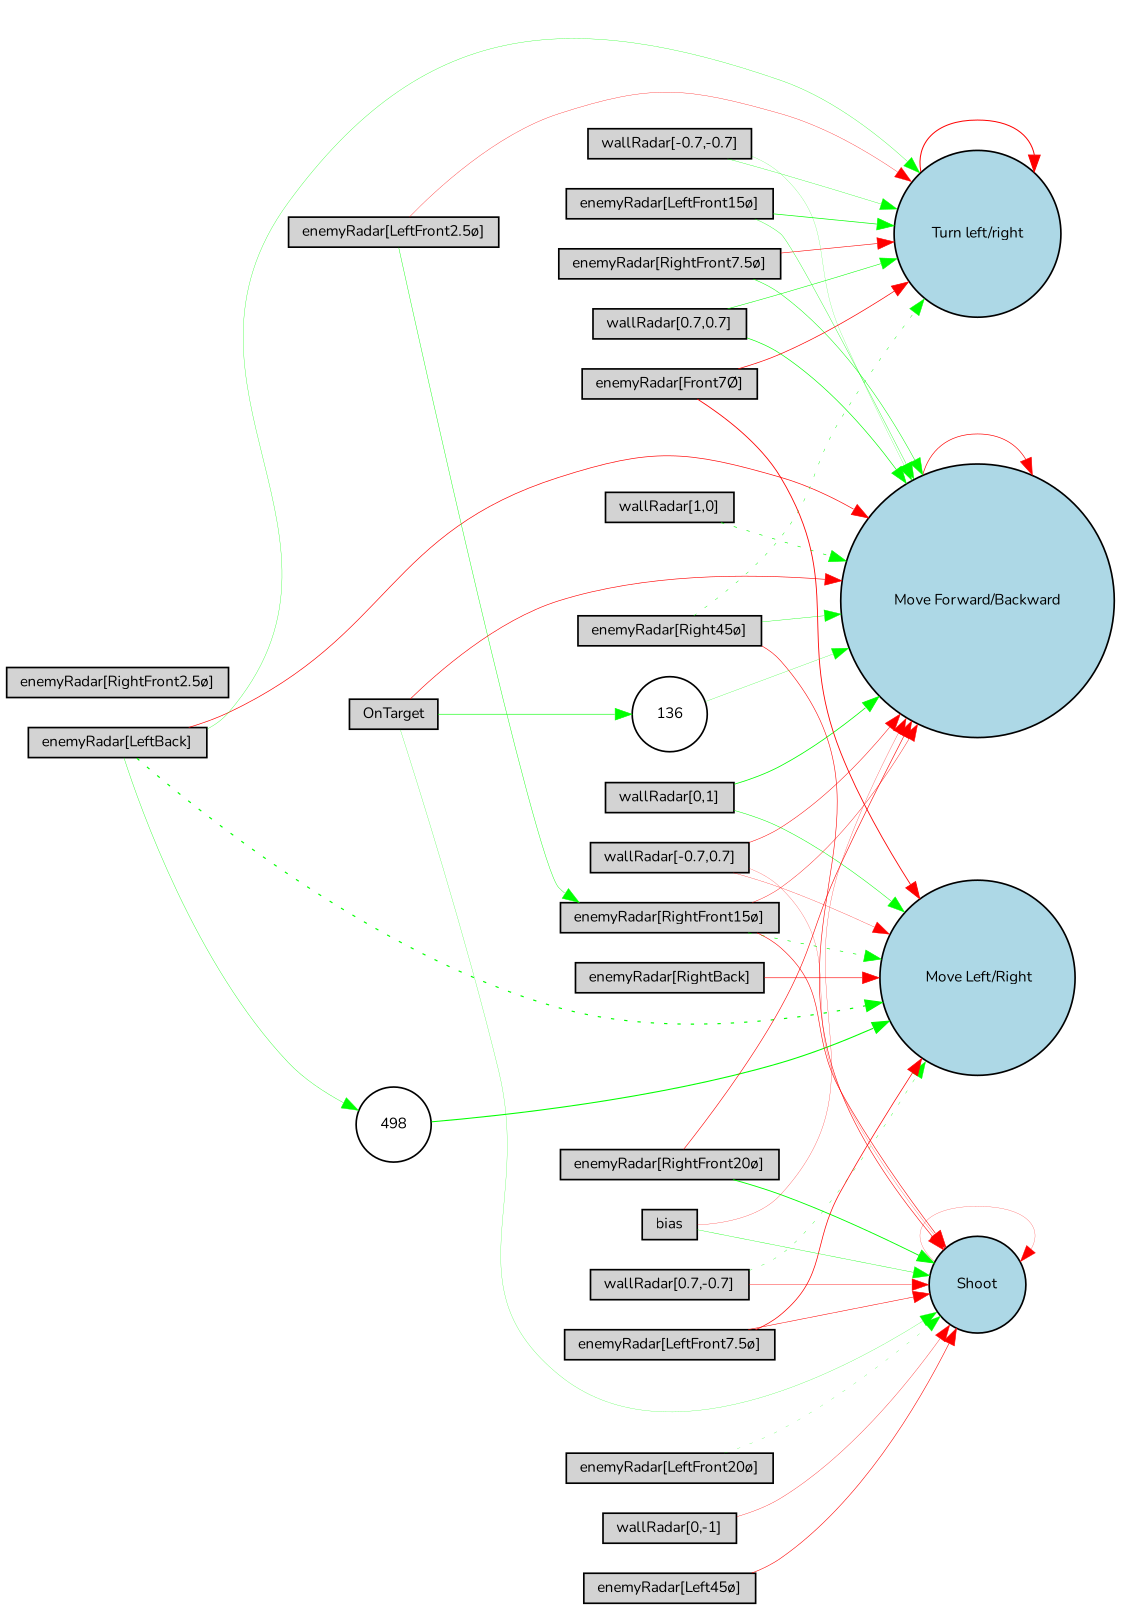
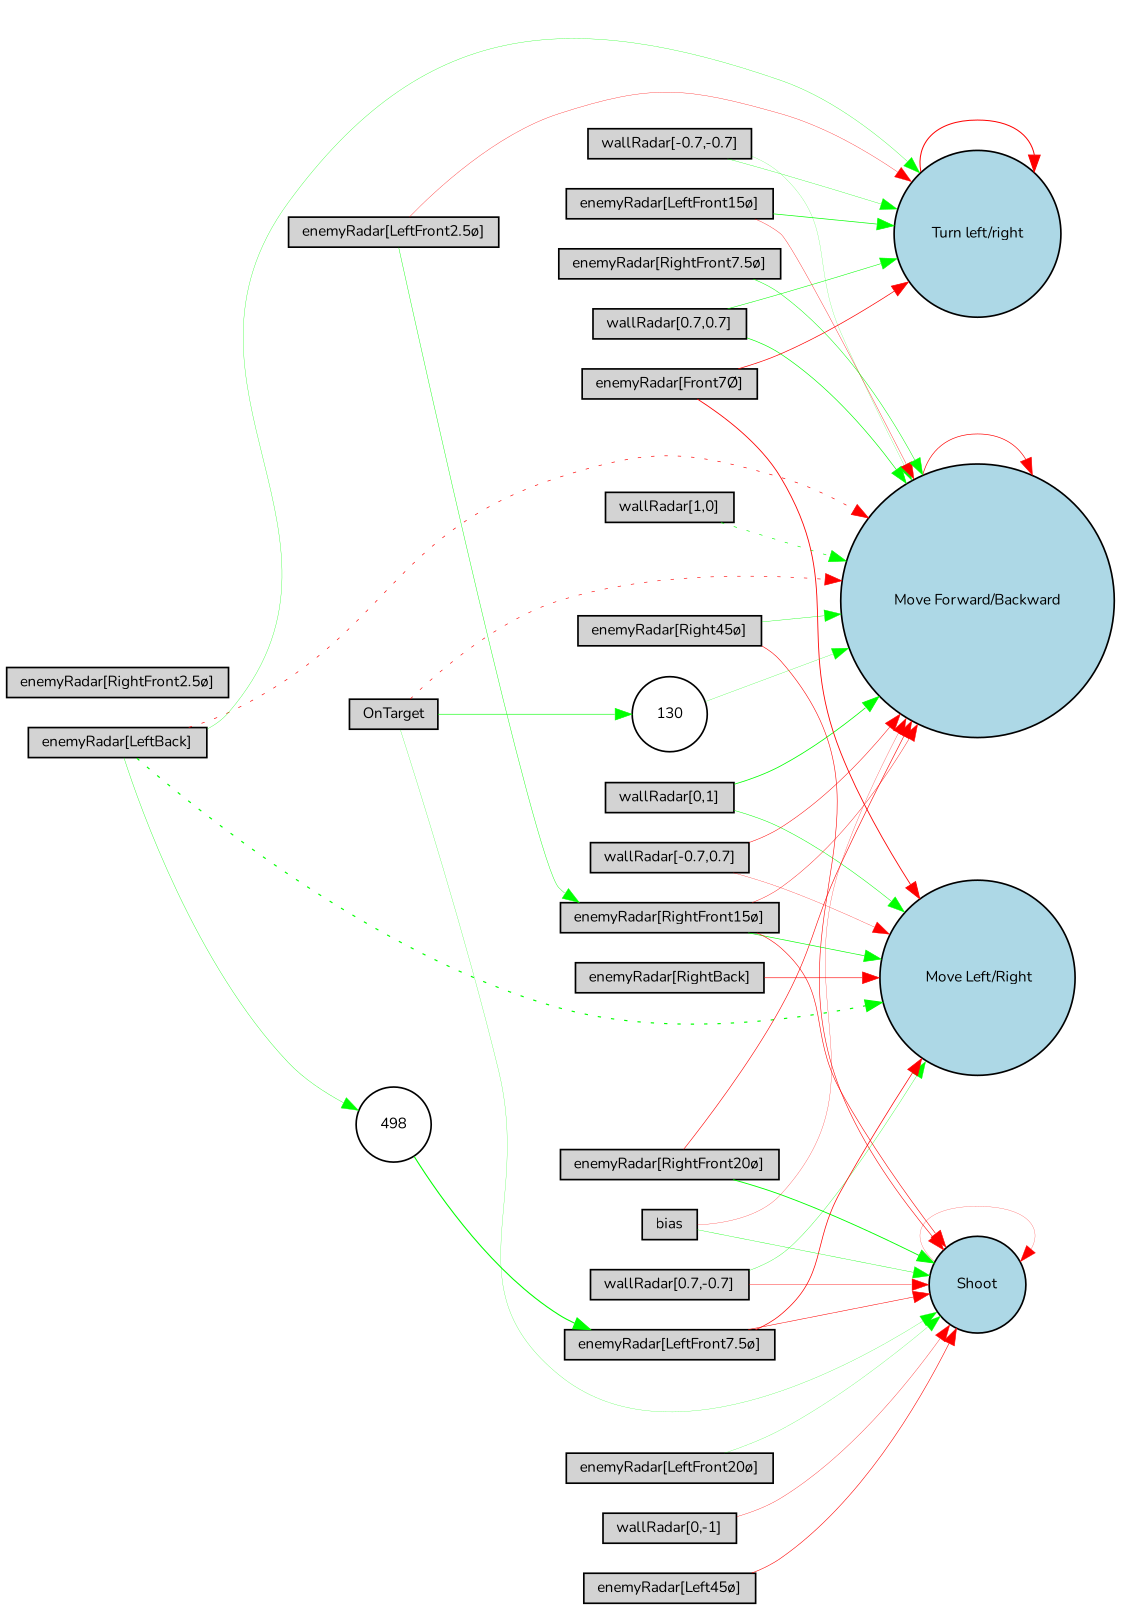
edge "enemyRadar[RightFront7.5ø]" -> "Turn left/right": removed
edge "enemyRadar[LeftFront15ø]" -> "Move Forward/Backward": color green -> red
edge "enemyRadar[Right45ø]" -> "Turn left/right": removed
edge "enemyRadar[LeftBack]" -> "Move Forward/Backward": style solid -> dotted
edge "OnTarget" -> "Move Forward/Backward": style solid -> dotted
node "136": label "136" -> "130"
edge "enemyRadar[RightFront15ø]" -> "Move Left/Right": style dotted -> solid
edge "wallRadar[-0.7,0.7]" -> "Shoot": removed
edge "498" -> "Move Left/Right": now "498" -> "enemyRadar[LeftFront7.5ø]"
edge "wallRadar[0.7,-0.7]" -> "Move Left/Right": style dotted -> solid
edge "enemyRadar[LeftFront20ø]" -> "Shoot": style dotted -> solid
